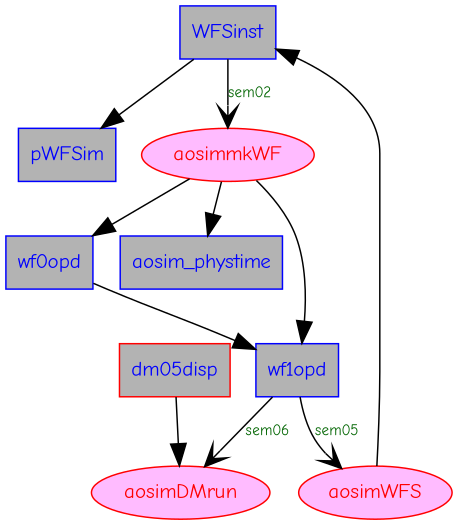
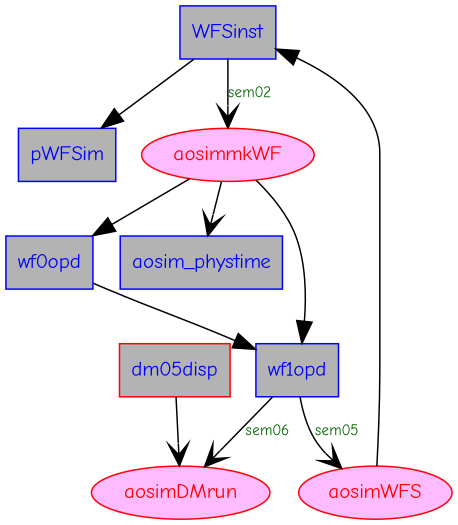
edge "aosimmkWF" -> "aosim_phystime": arrowhead normal -> vee
edge "dm05disp" -> "aosimDMrun": arrowhead normal -> vee
